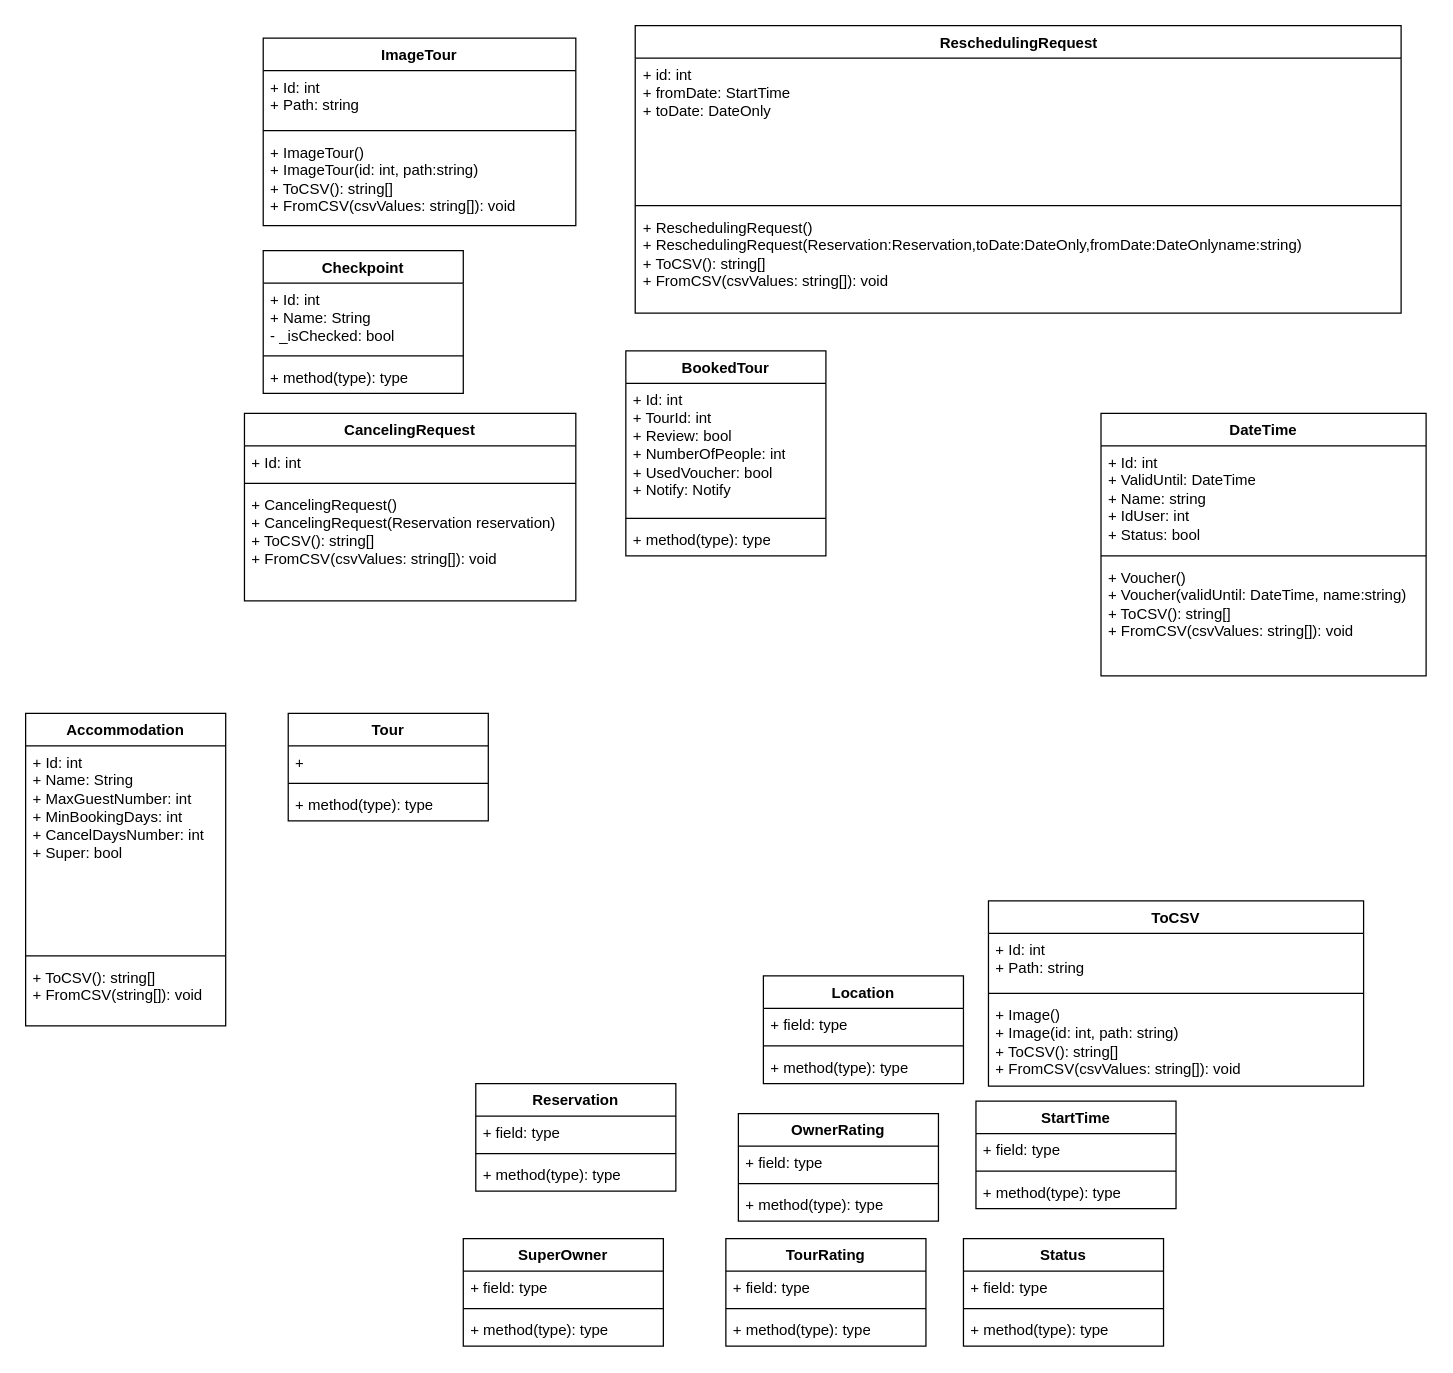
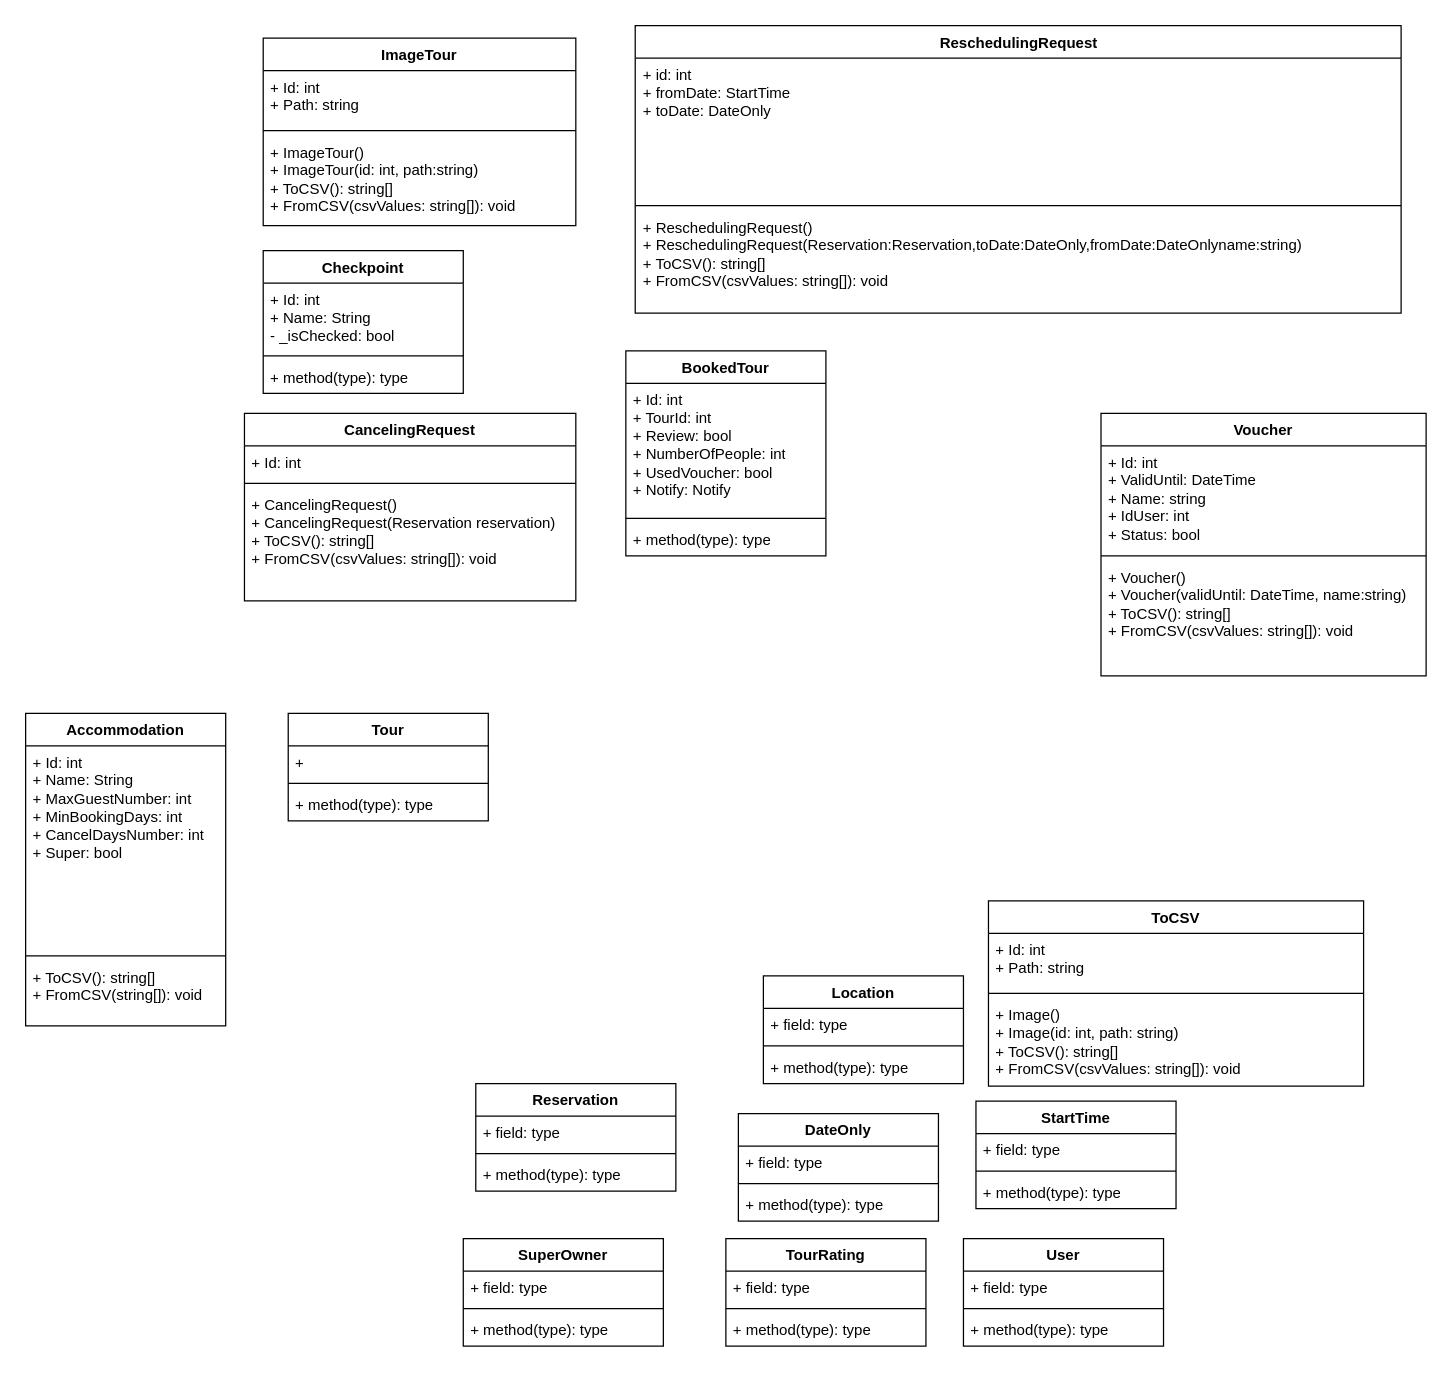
node "DateTime": label "DateTime" -> "Voucher"
node "OwnerRating": label "OwnerRating" -> "DateOnly"
node "Status": label "Status" -> "User"
